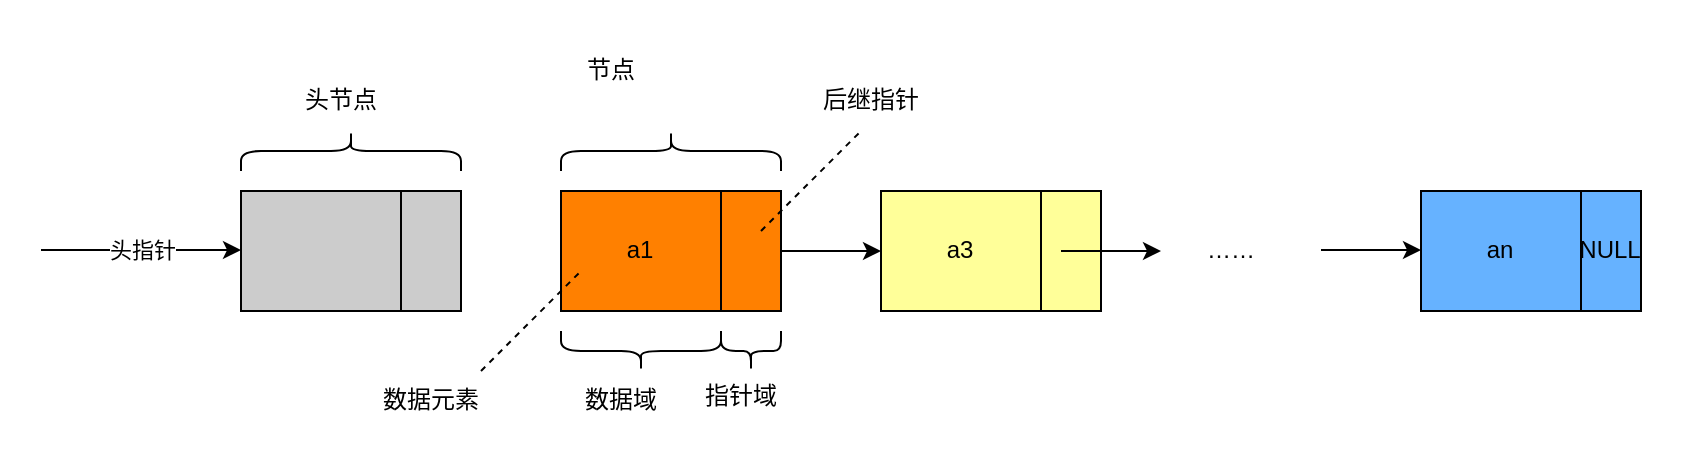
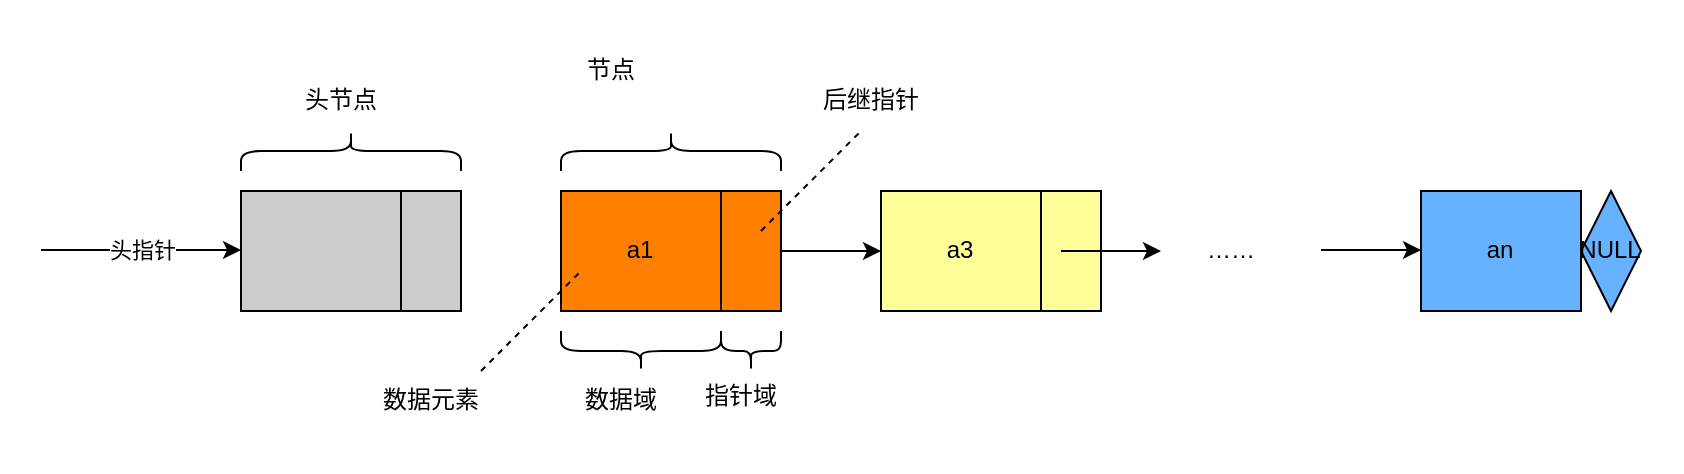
node "NULL": shape rectangle -> diamond
